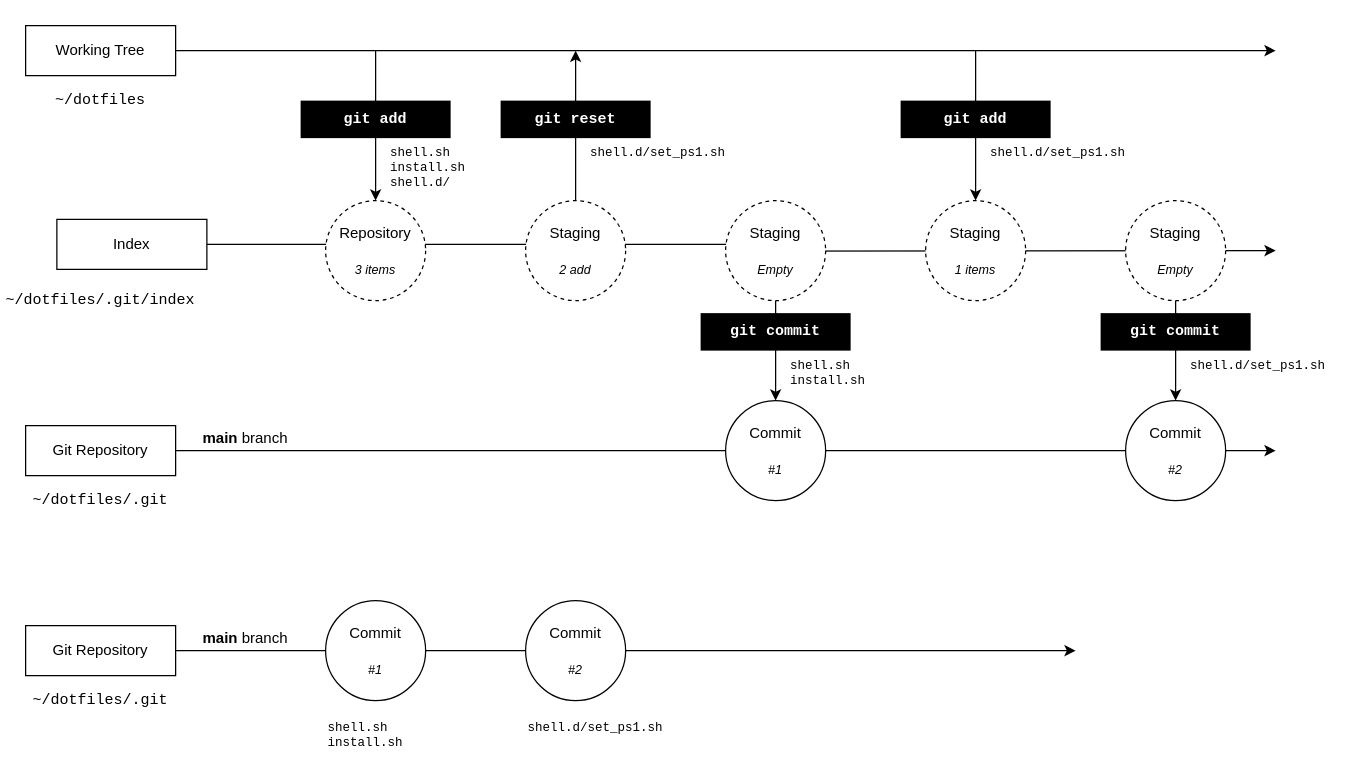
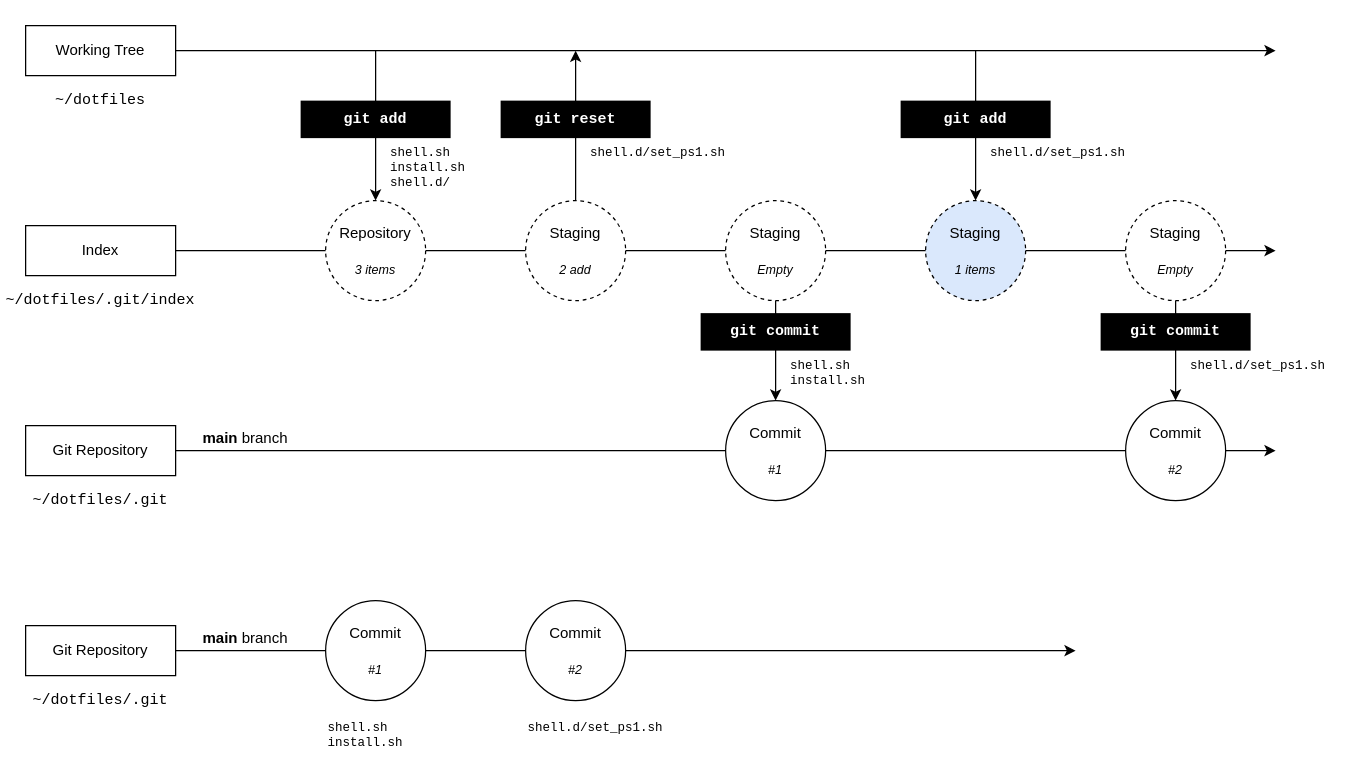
node "Index": moved (132, 244) -> (101, 251)
node "Staging 1 items": fillcolor #ffffff -> #dae8fc
